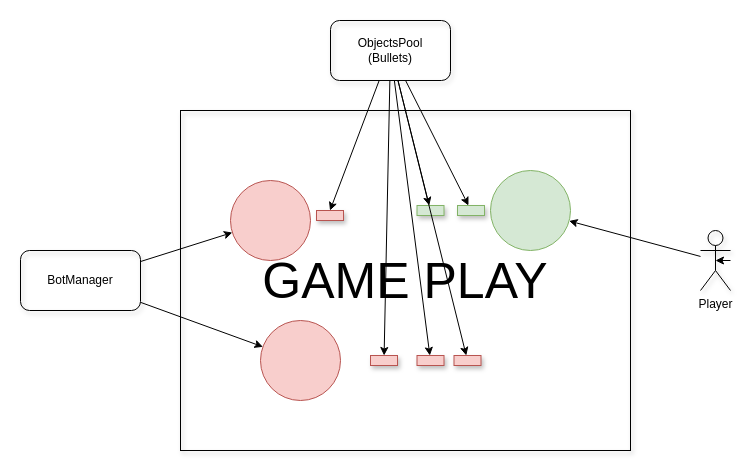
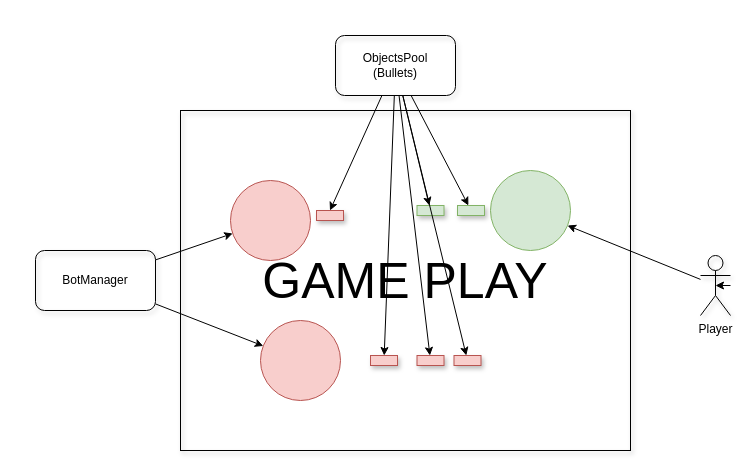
node "ObjectsPool (Bullets)": moved (391, 51) -> (396, 66)
node "Player": moved (716, 261) -> (716, 286)
node "BotManager": moved (81, 281) -> (96, 281)
